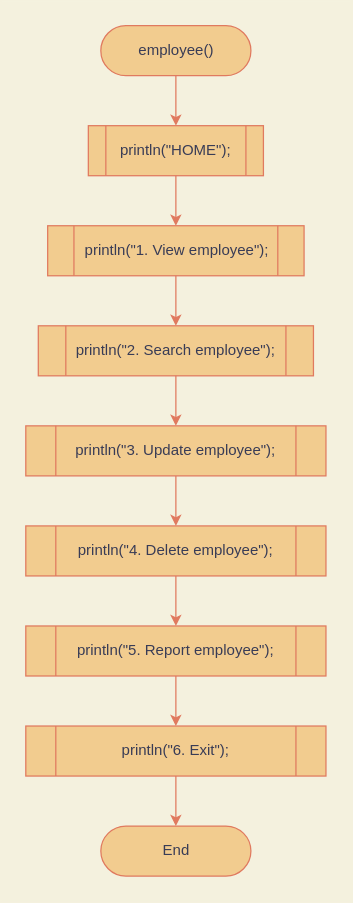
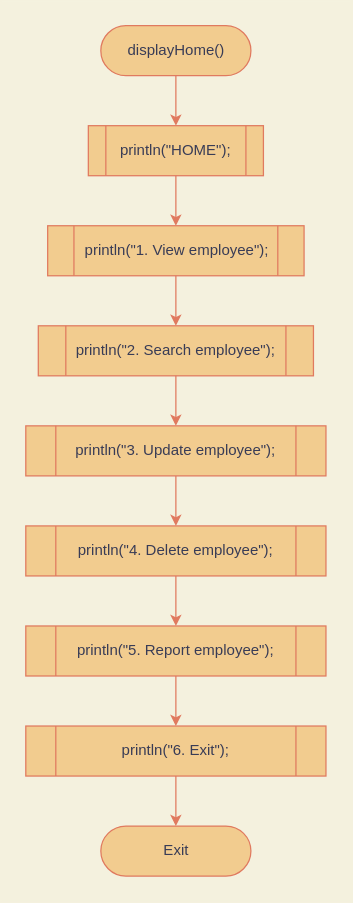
node "employee()": label "employee()" -> "displayHome()"
node "End": label "End" -> "Exit"
